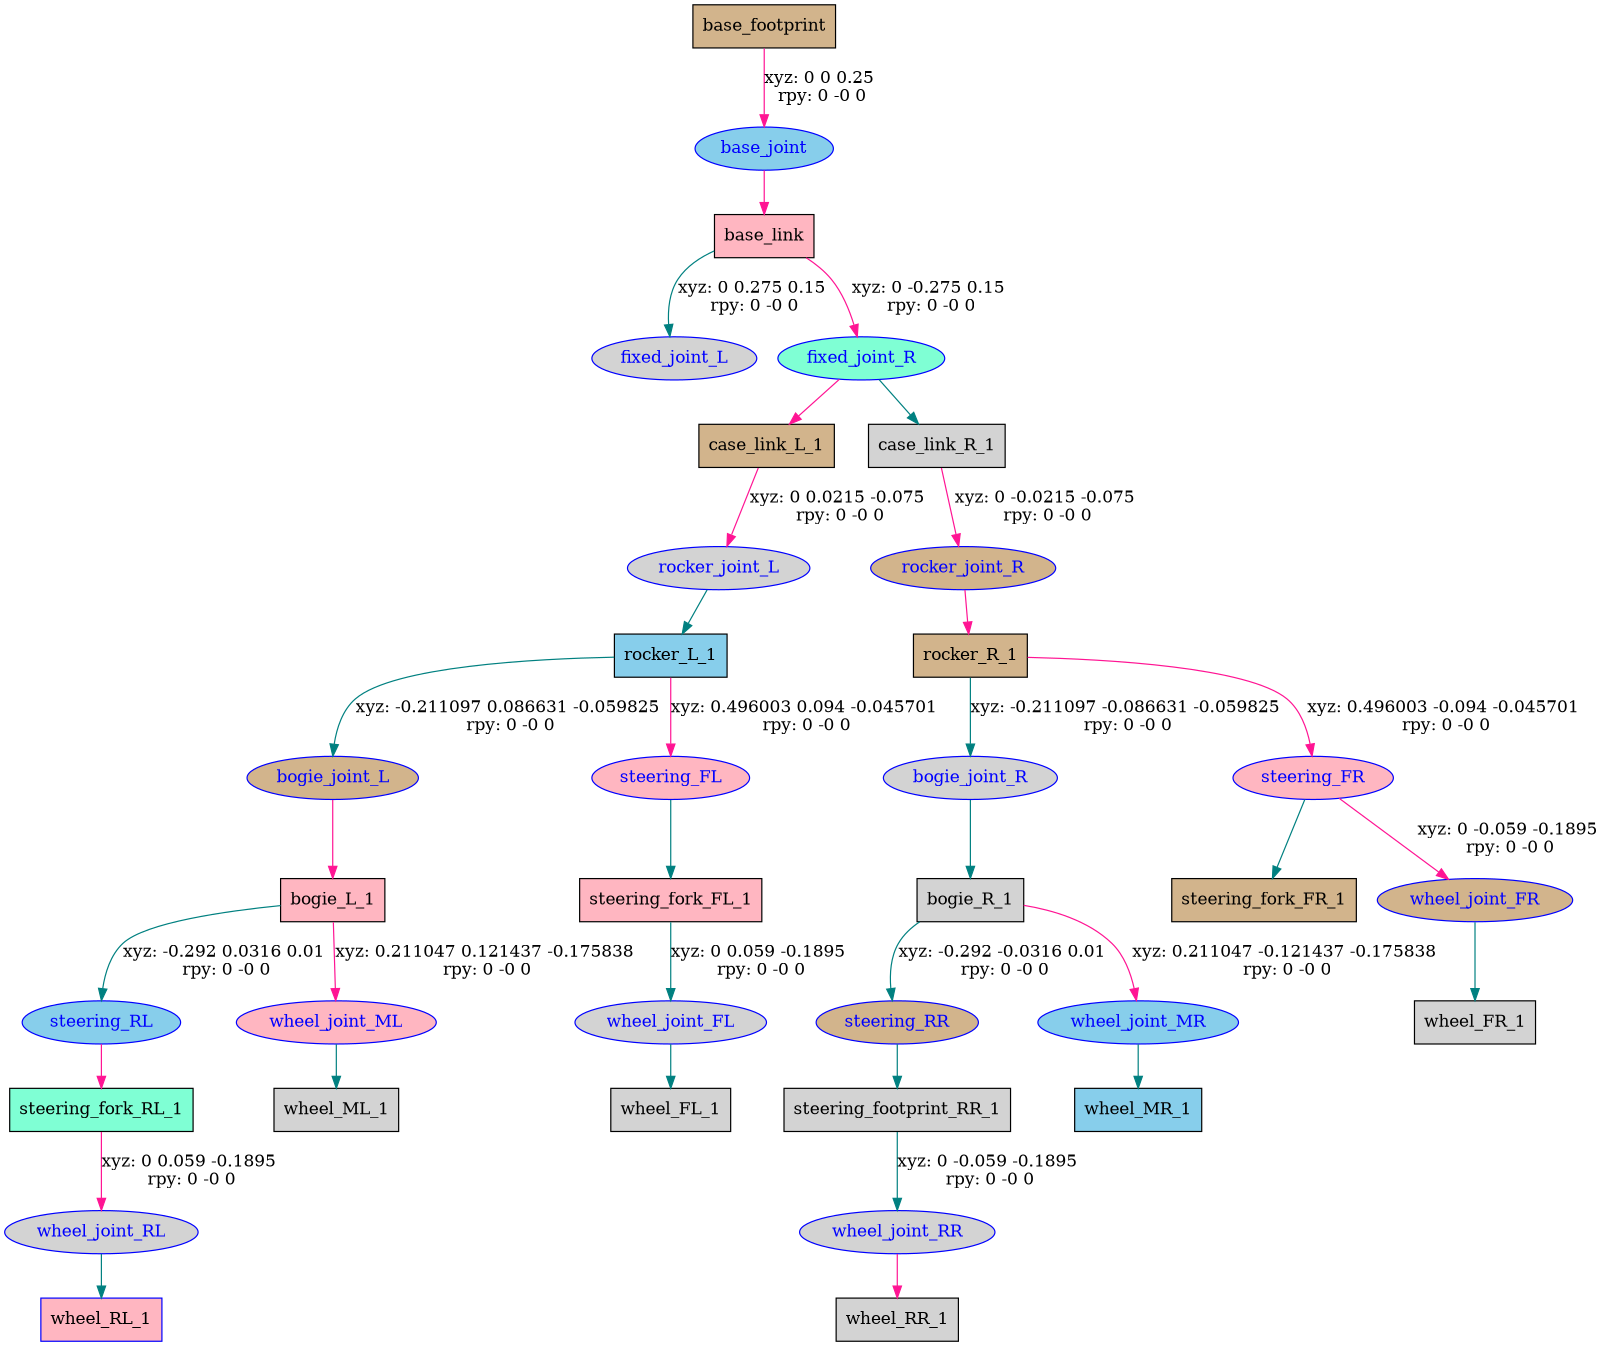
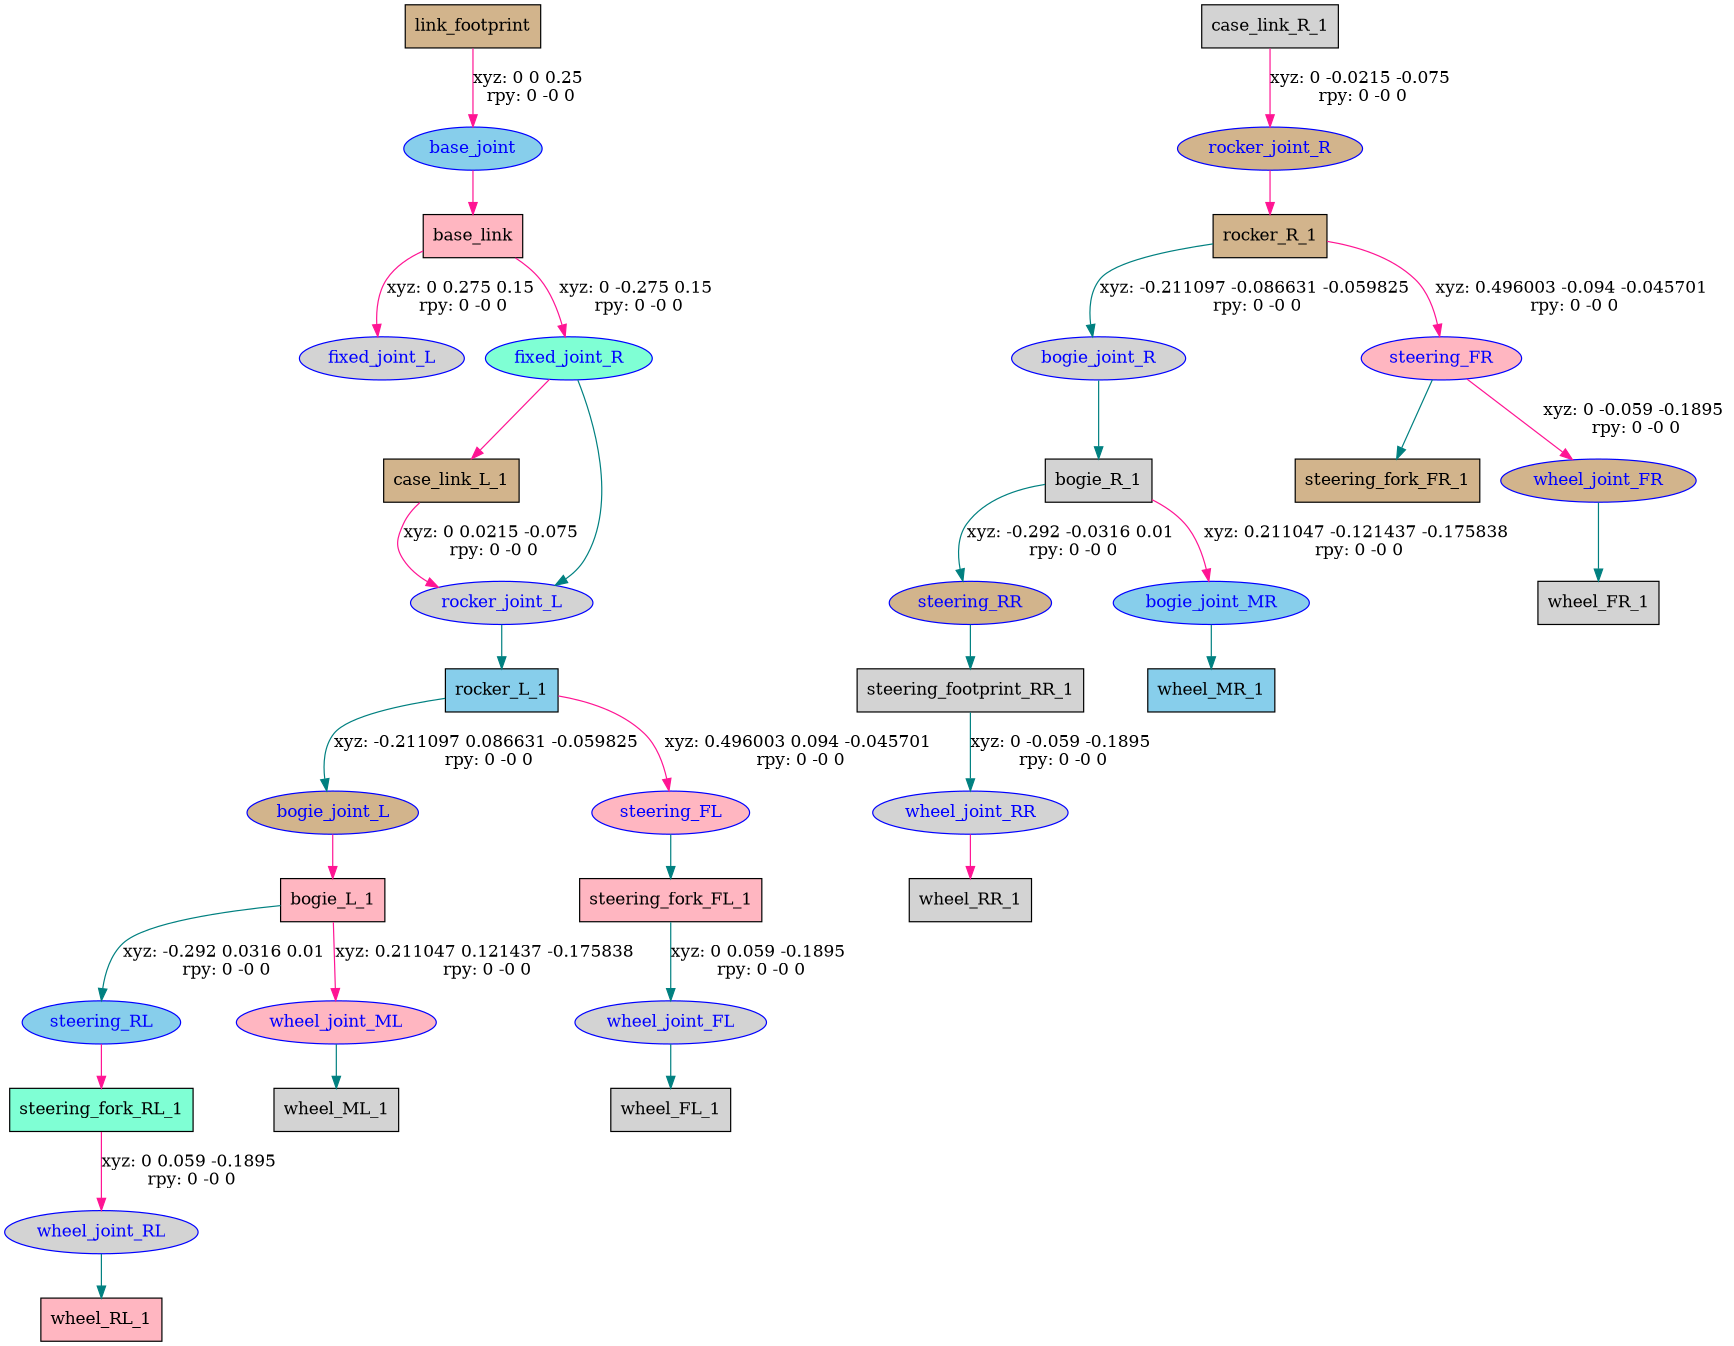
node "base_footprint": label "base_footprint" -> "link_footprint"
edge "base_link" -> "fixed_joint_L": color teal -> deeppink
edge "fixed_joint_R" -> "case_link_R_1": now "fixed_joint_R" -> "rocker_joint_L"
node "wheel_joint_MR": label "wheel_joint_MR" -> "bogie_joint_MR"
node "wheel_RL_1": color blue -> black
